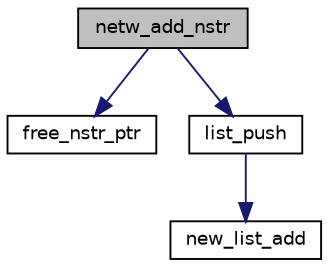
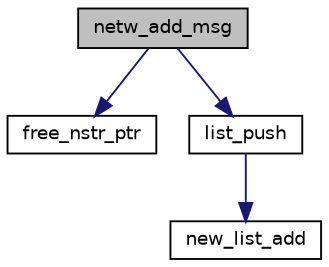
node "netw_add_nstr": label "netw_add_nstr" -> "netw_add_msg"
